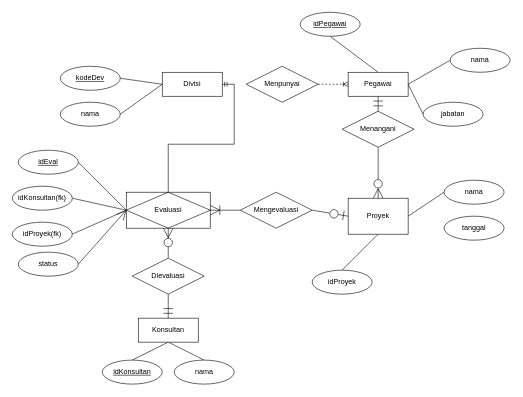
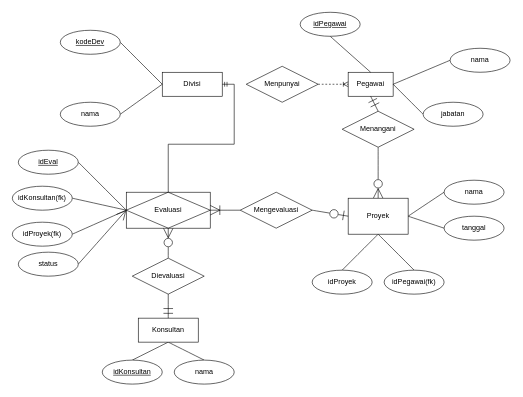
node "kodeDev": moved (90, 78) -> (90, 42)
node "Pegawai": size 60x24 -> 45x24
edge "Proyek" -- "tanggal": added
edge "Proyek" -- "idPegawai(fk)": added
node "idPegawai(fk)": added
